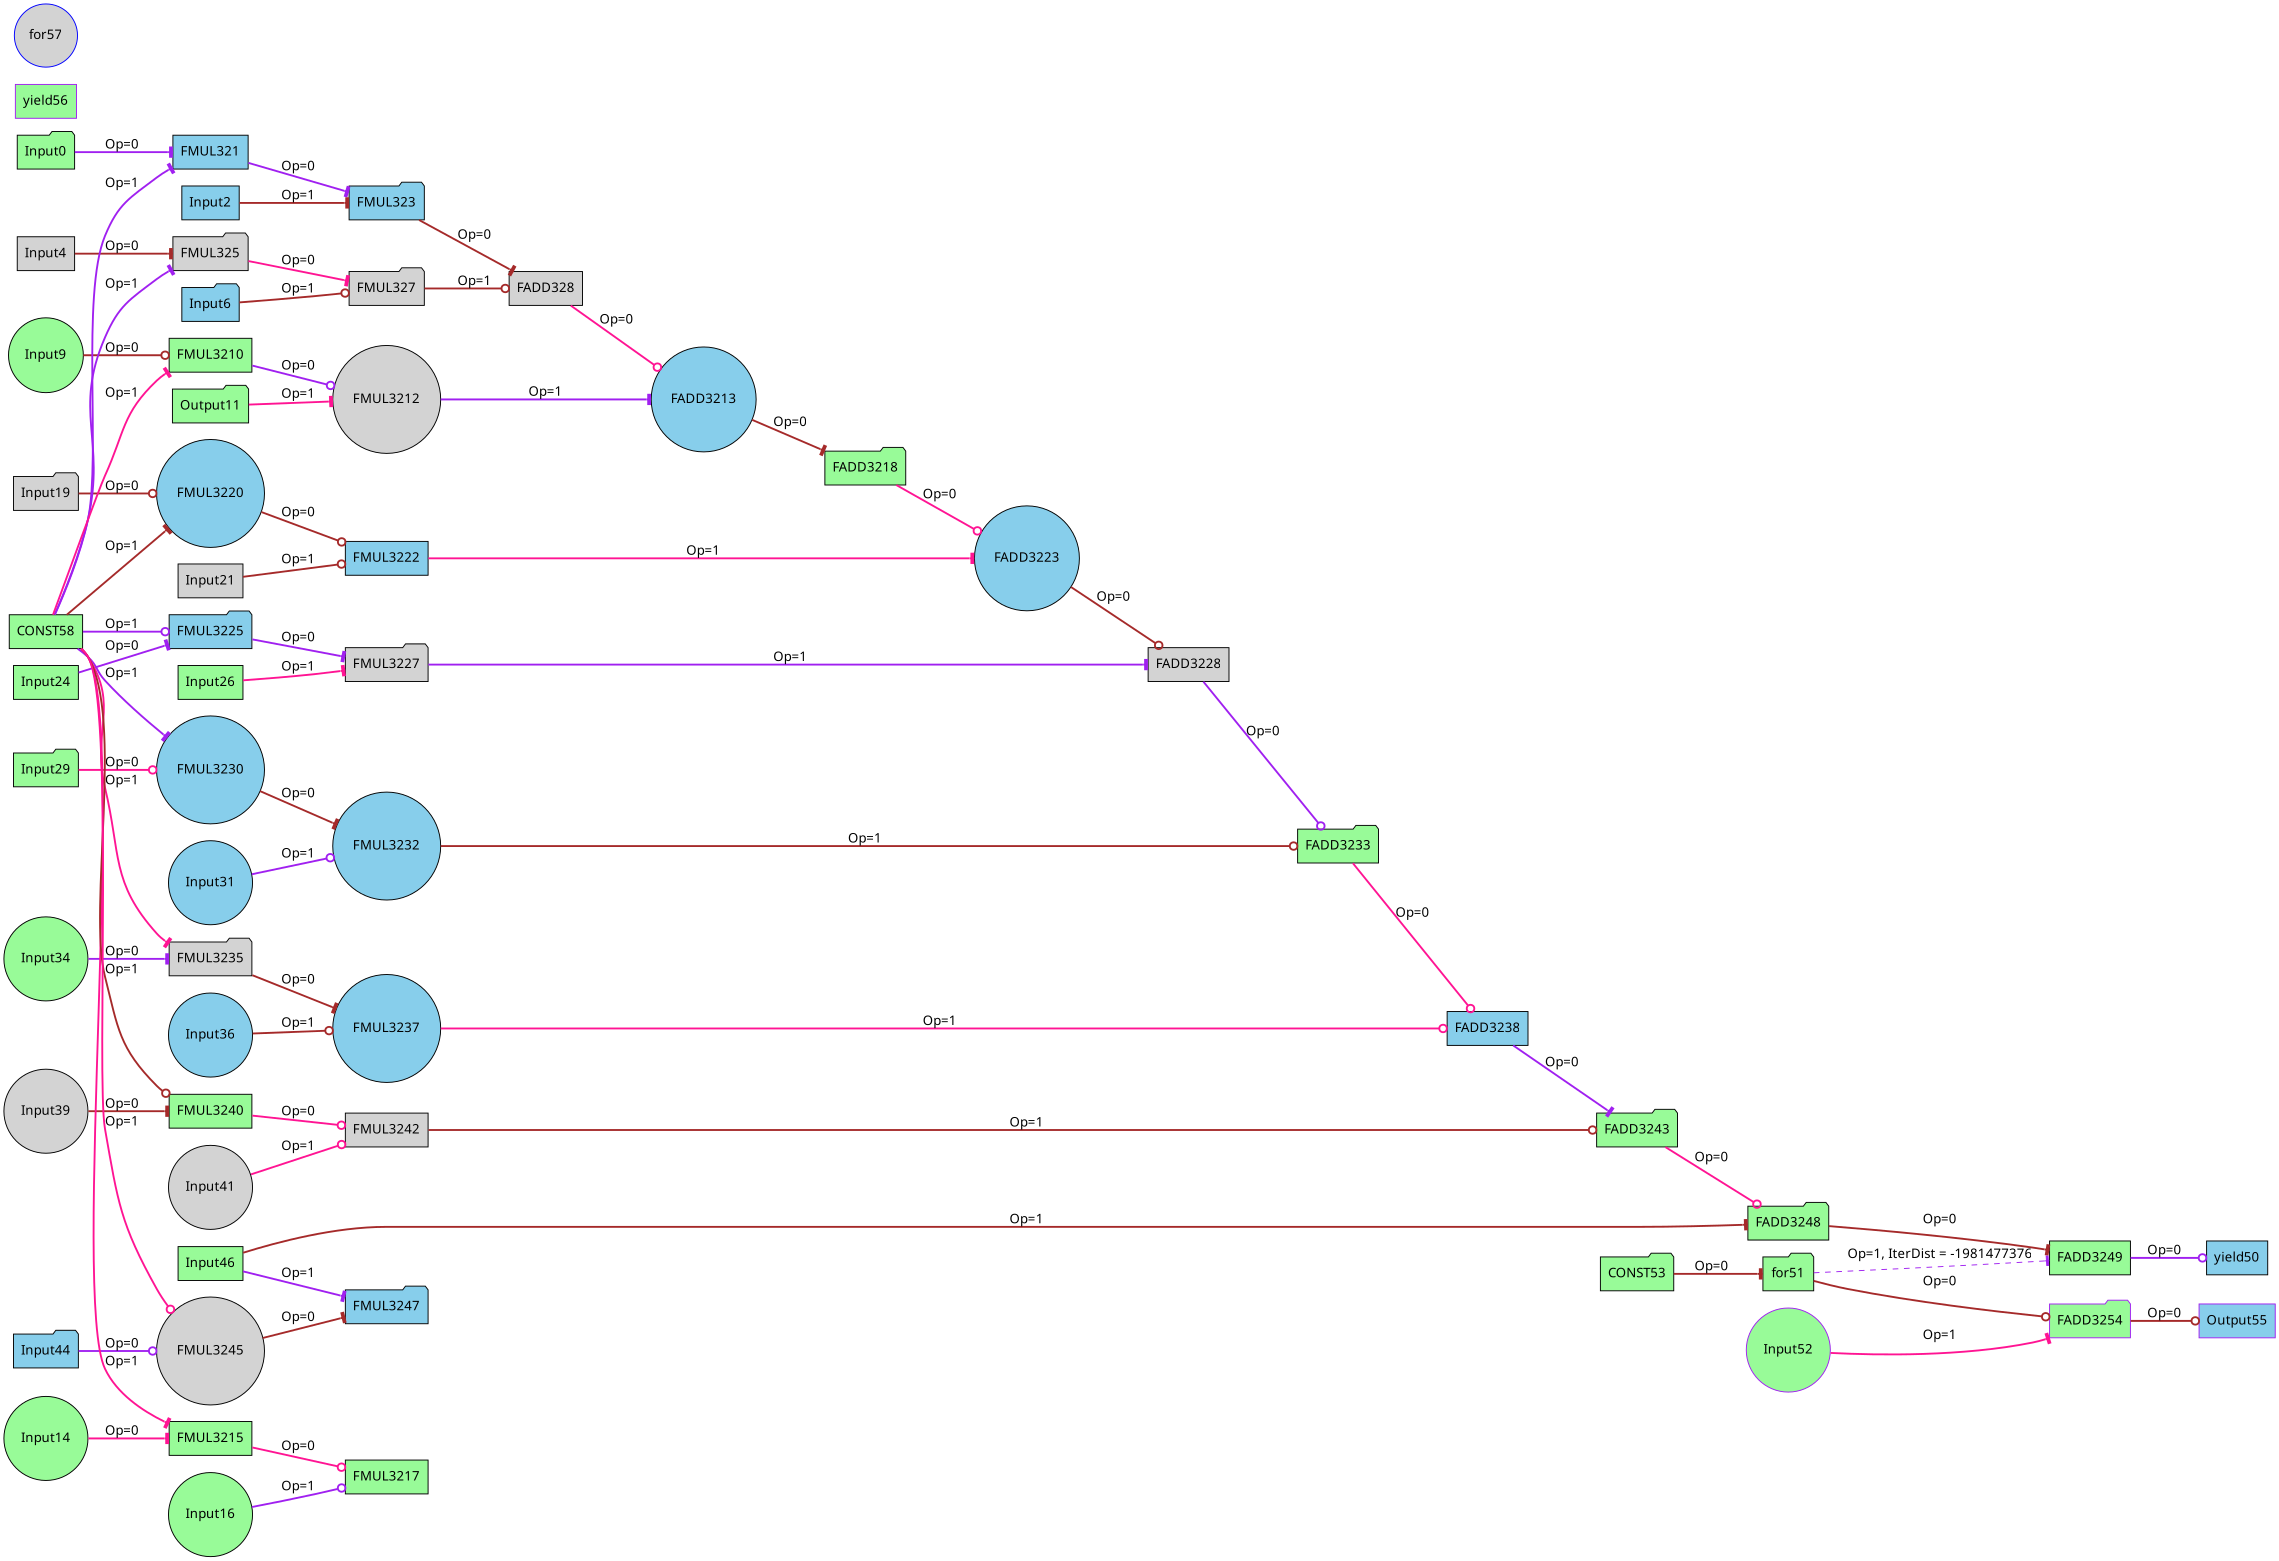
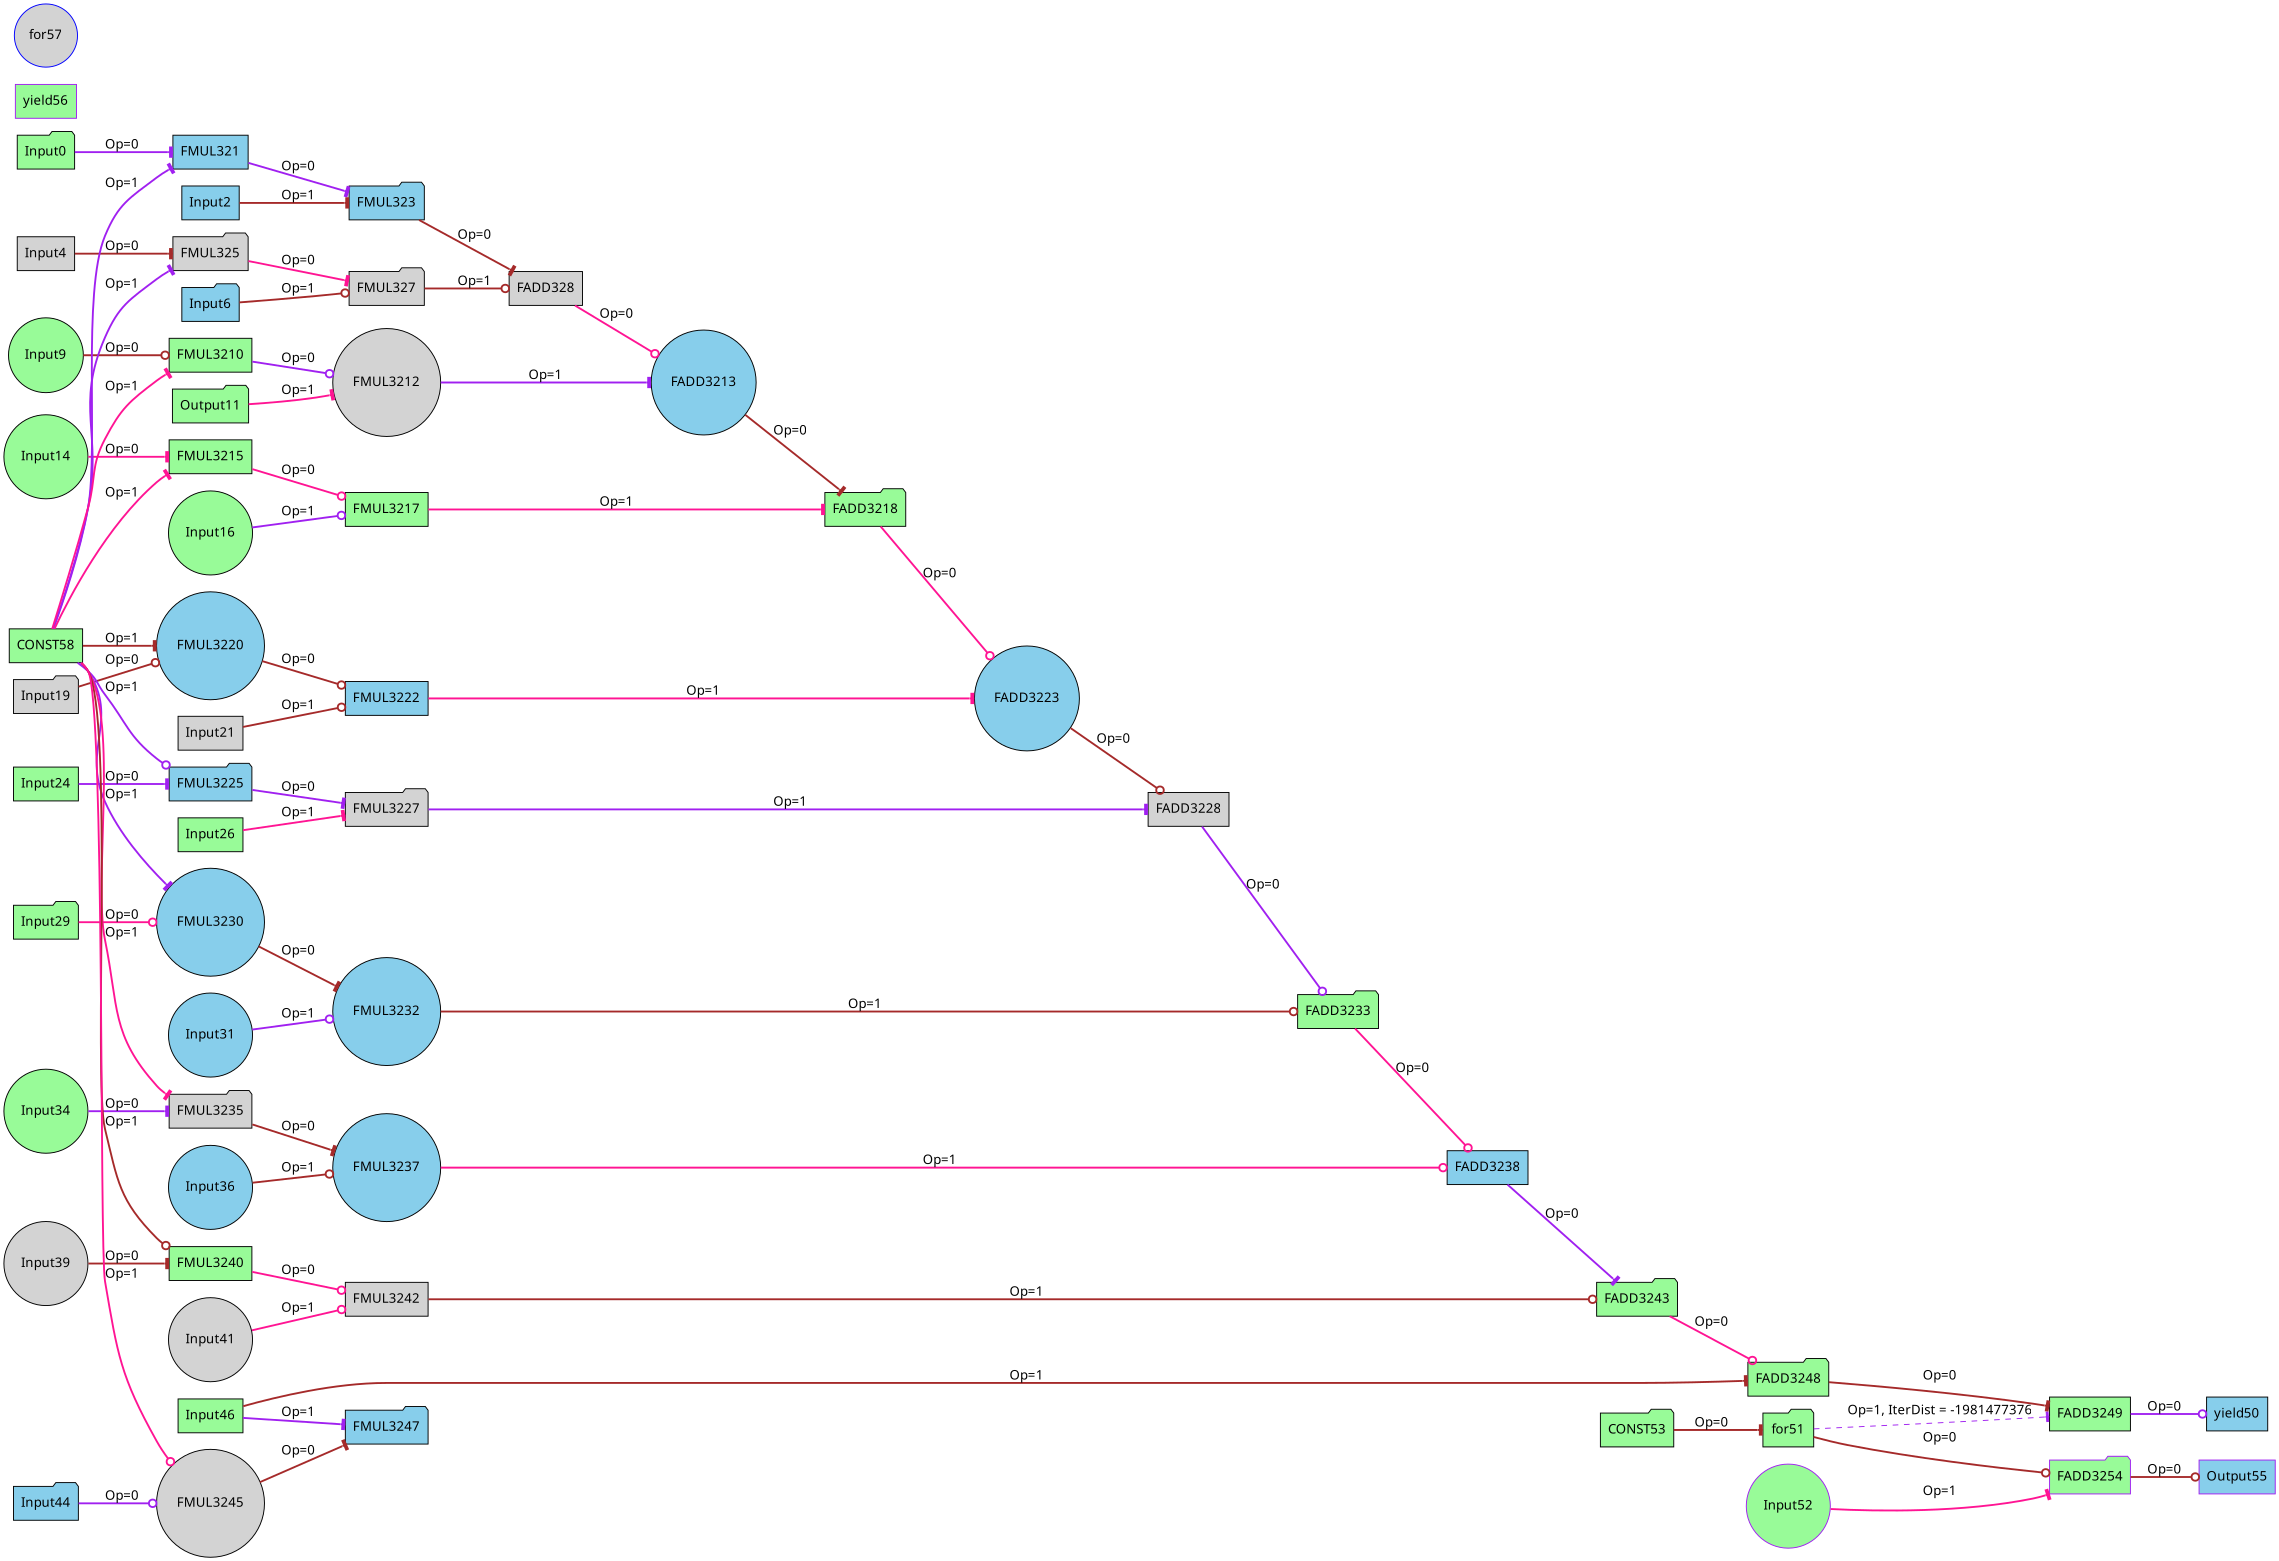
edge "FMUL3217" -> "FADD3218": added, label "Op=1"
